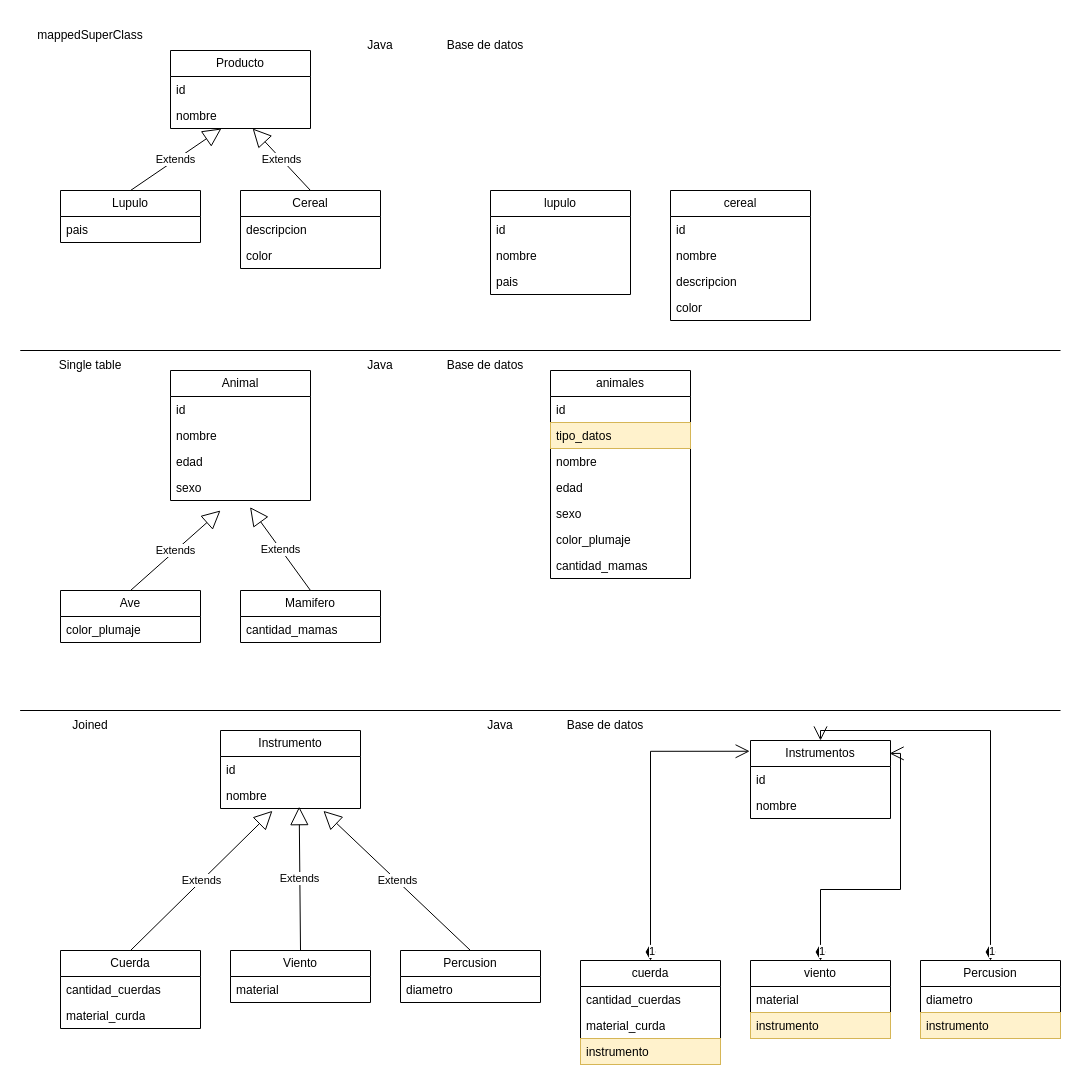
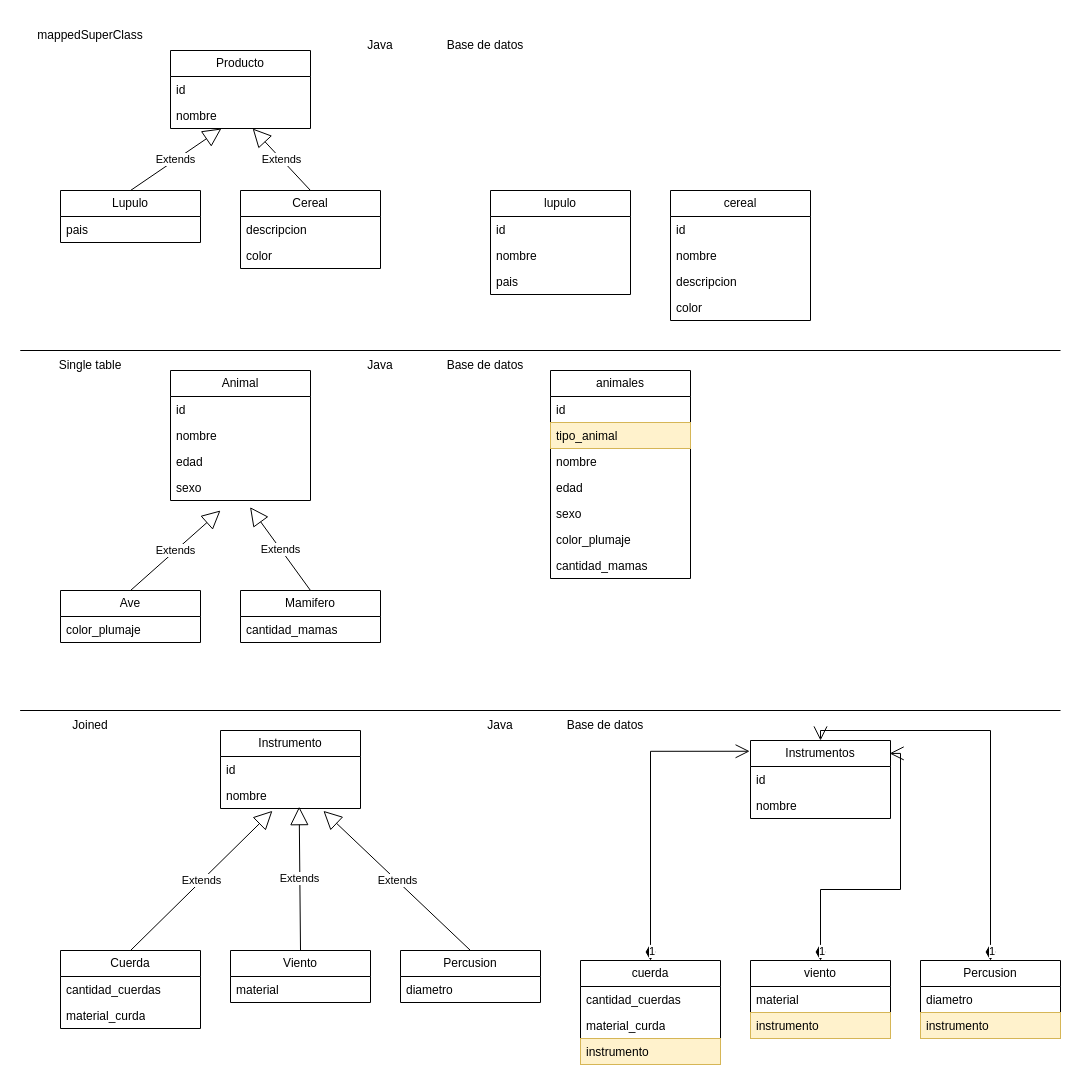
node "tipo_datos": label "tipo_datos" -> "tipo_animal"
